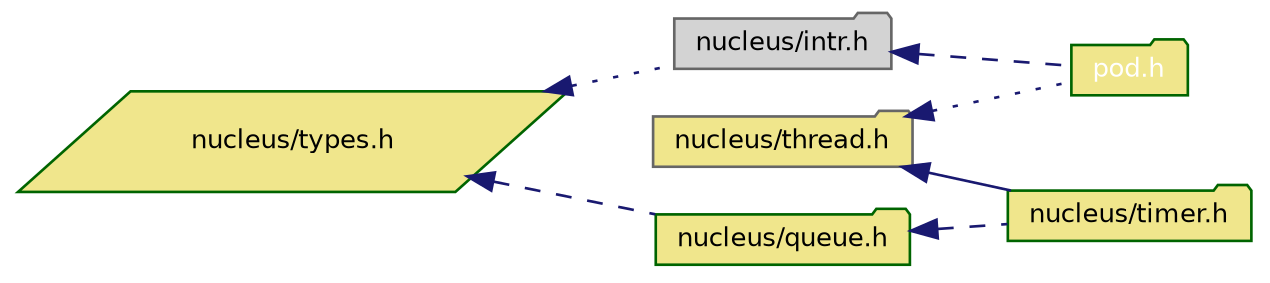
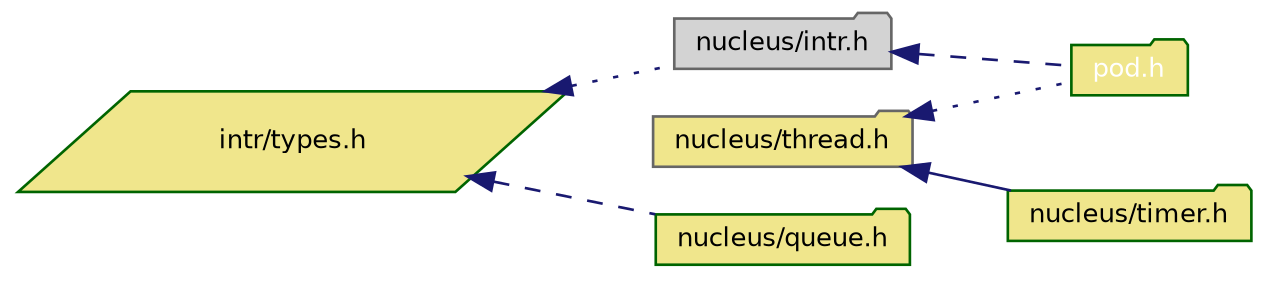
node "nucleus/types.h": label "nucleus/types.h" -> "intr/types.h"
edge "nucleus/timer.h" -> "nucleus/queue.h": removed
